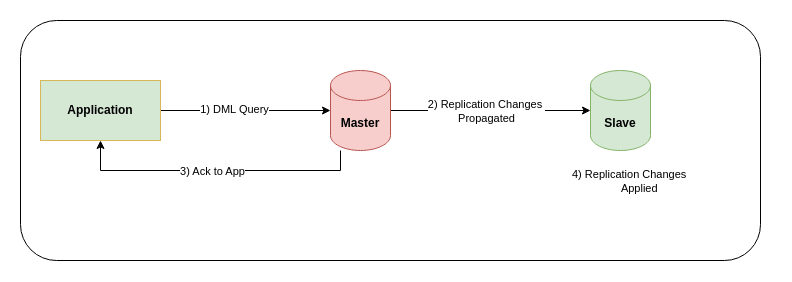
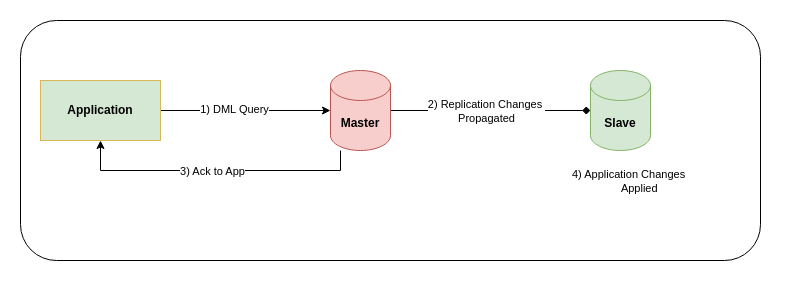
edge "Master" -> "Slave": arrowhead classic -> diamond
node "4) Replication Changes Applied": label "4) Replication Changes Applied" -> "4) Application Changes Applied"
